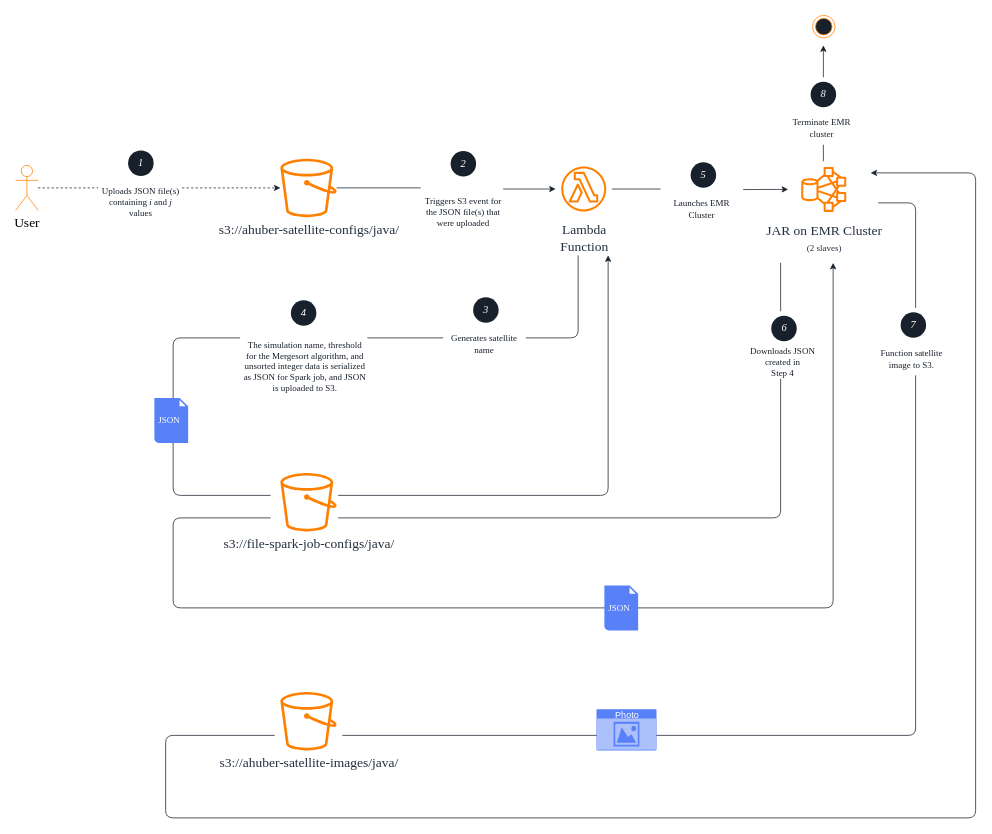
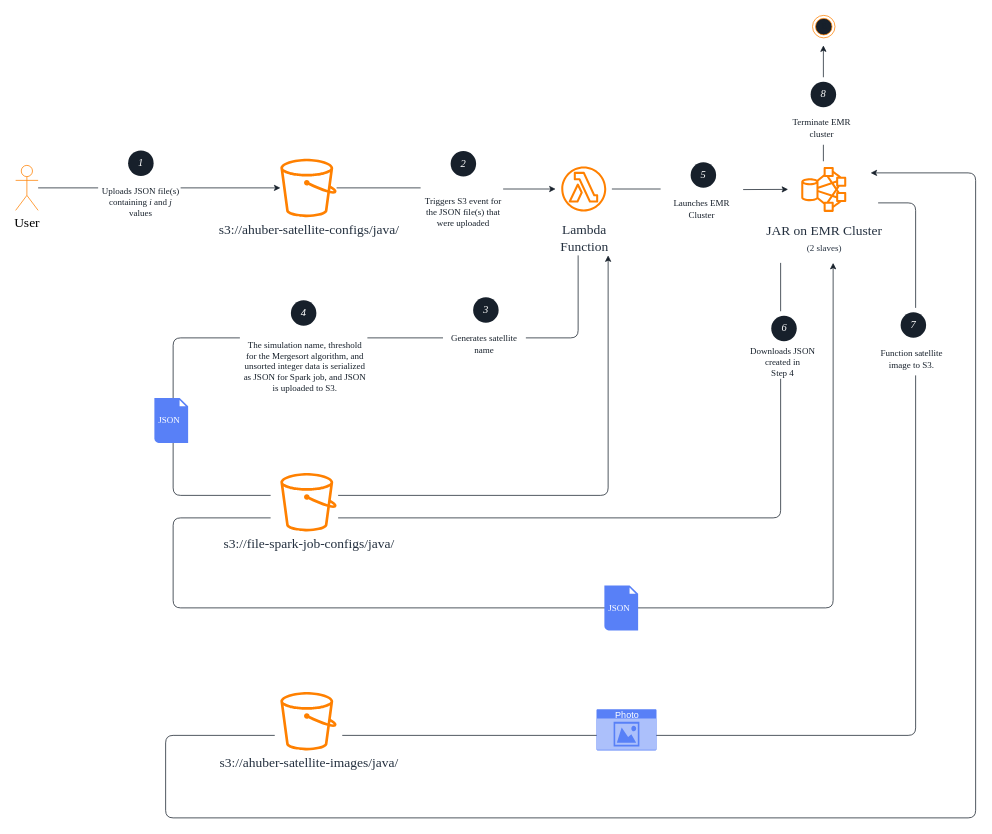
edge "User" -> "s3://ahuber-satellite-configs/java/": style dashed -> solid
